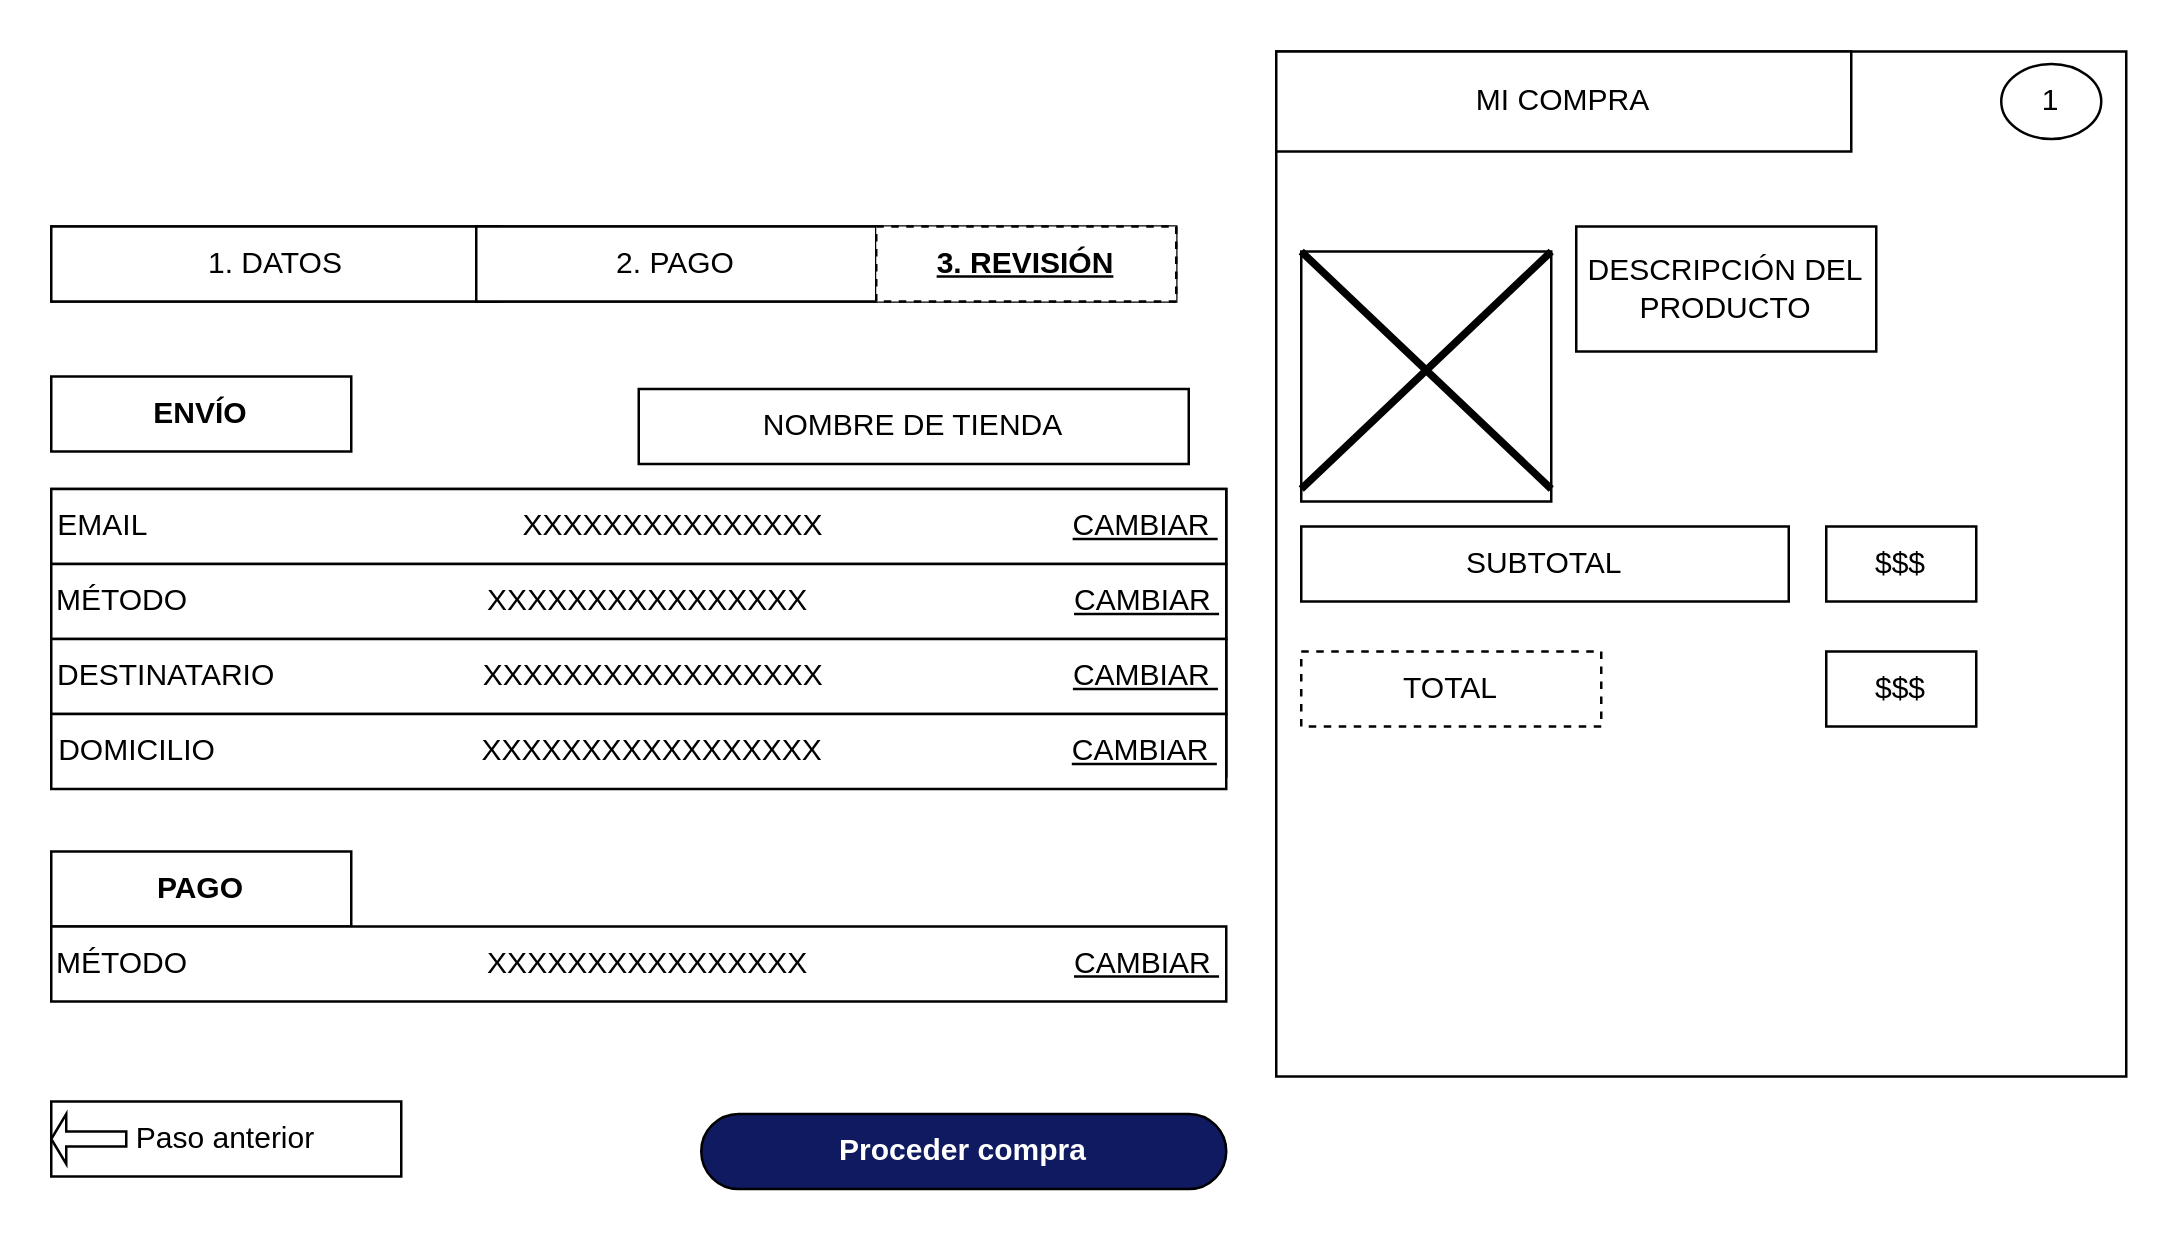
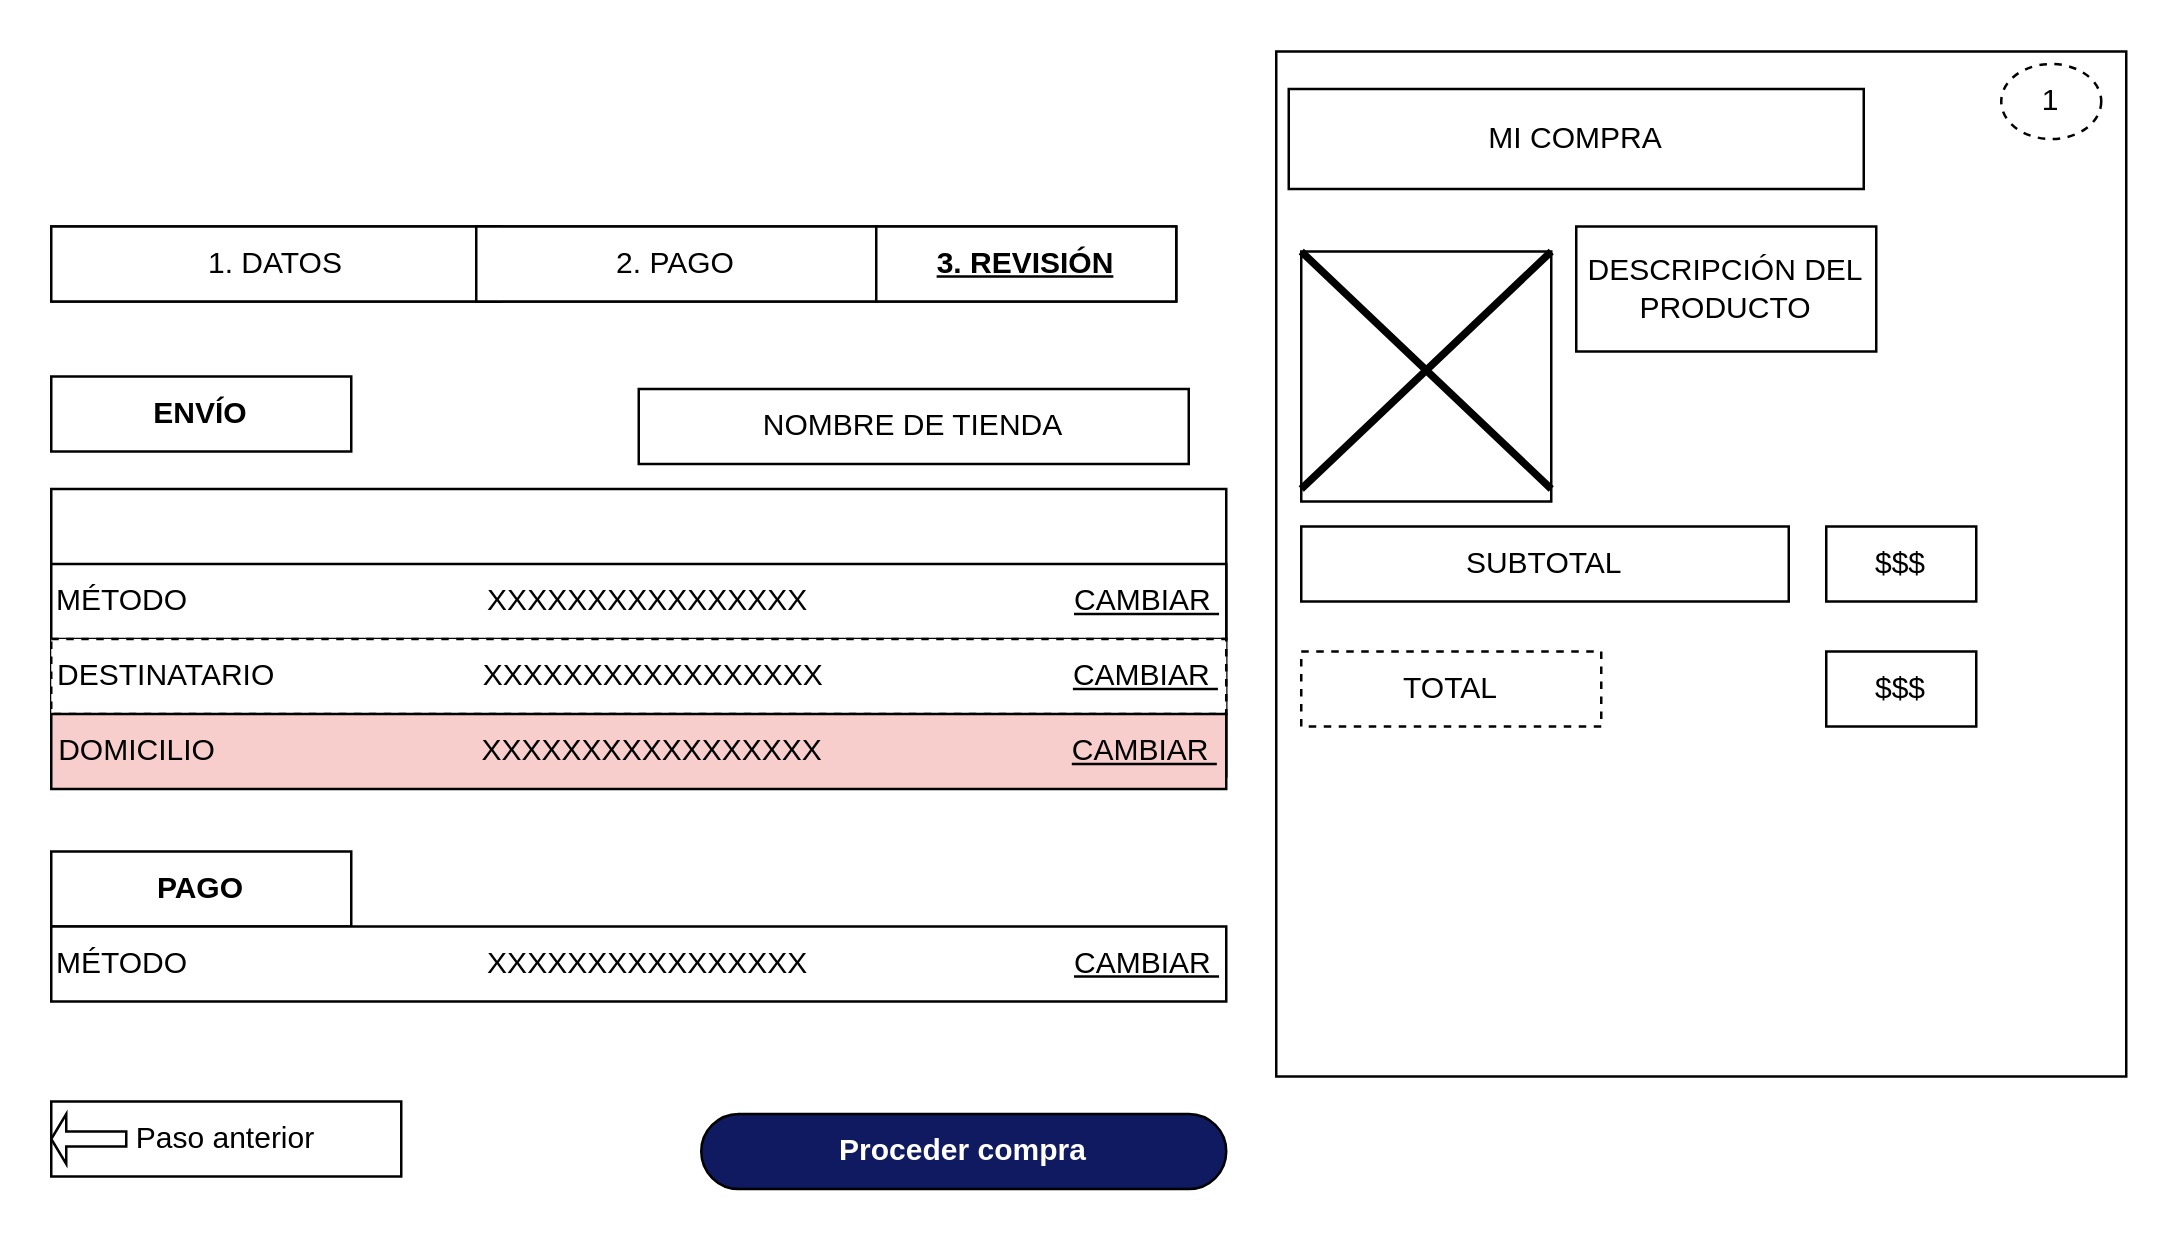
node "MI COMPRA": moved (1564, 101) -> (1576, 139)
node "1": style solid -> dashed
node "3. REVISIÓN": style dashed -> solid
node "EMAIL XXXXXXXXXXXXXXX CAMBIAR": removed
node "DESTINATARIO XXXXXXXXXXXXXXXXX CAMBIAR": style solid -> dashed
node "DOMICILIO XXXXXXXXXXXXXXXXX CAMBIAR": fillcolor #ffffff -> #f8cecc
